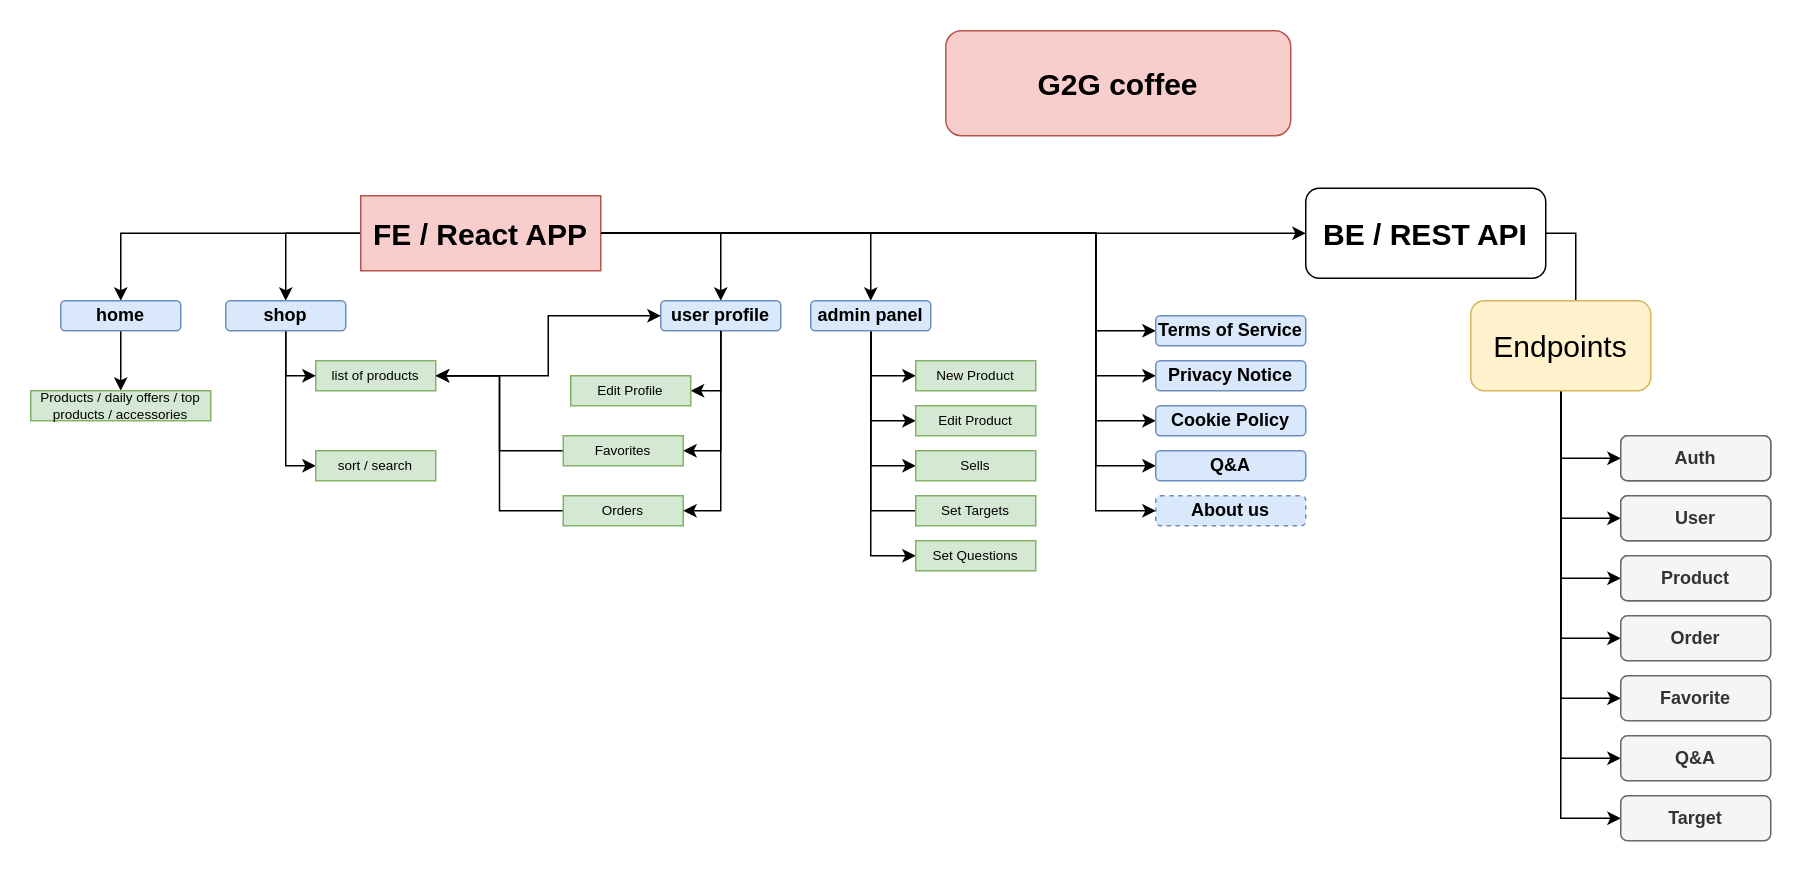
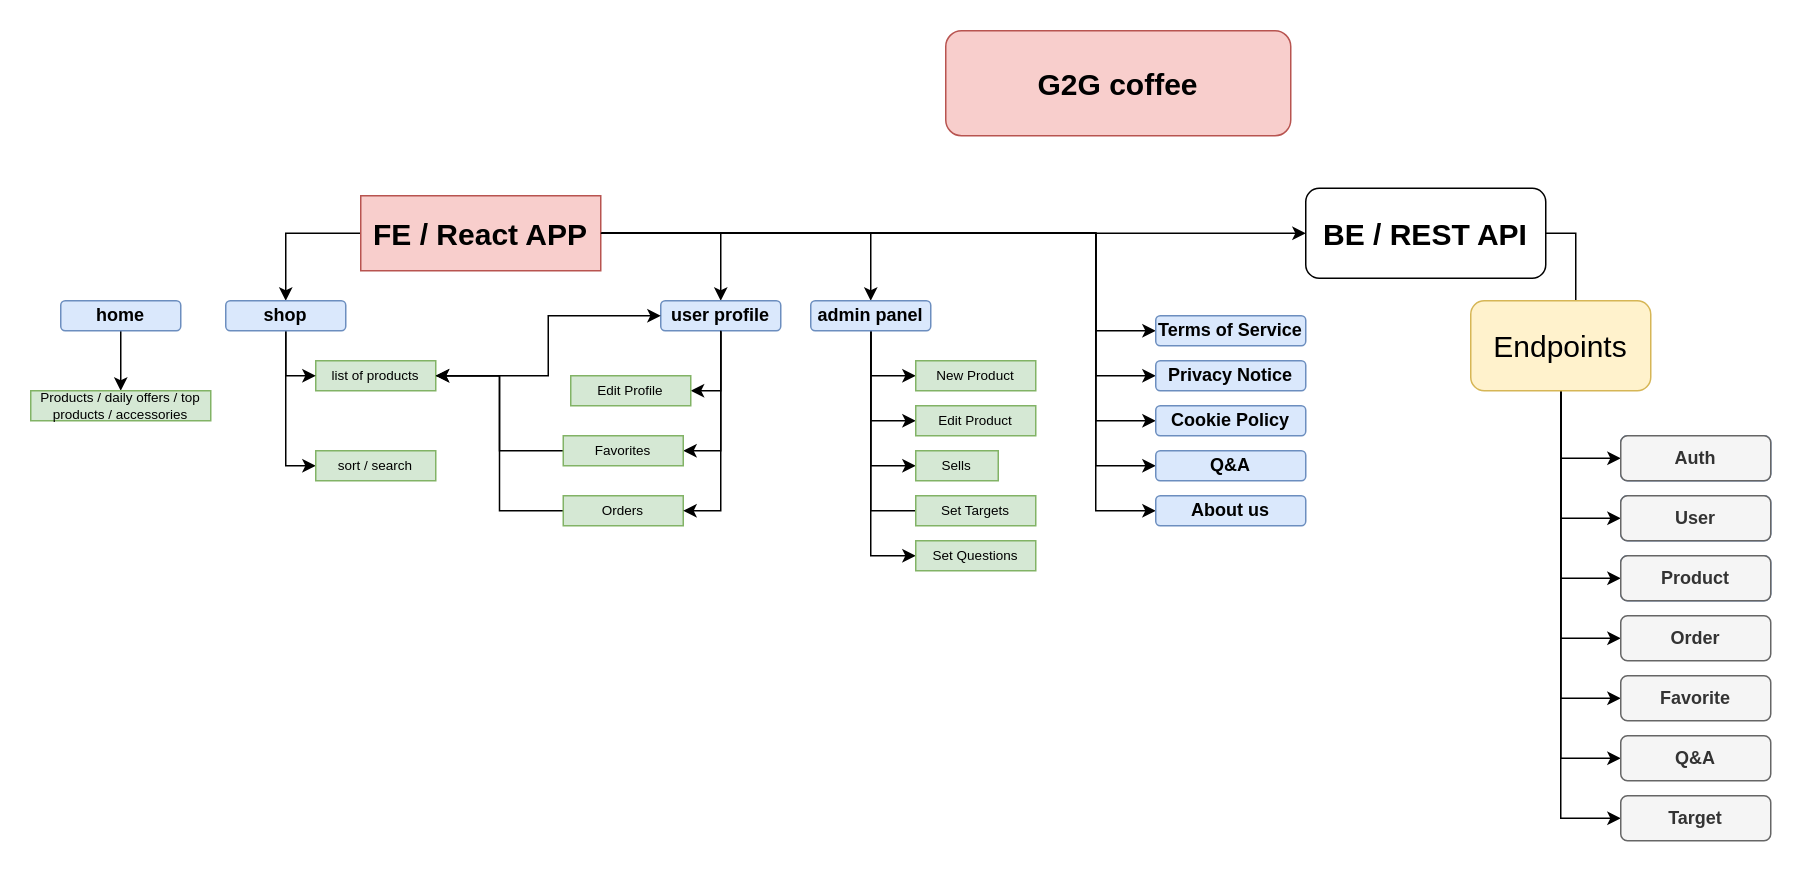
edge "FE / React APP" -> "home": removed
node "Sells": size 120x30 -> 83x30
node "About us": style dashed -> solid
